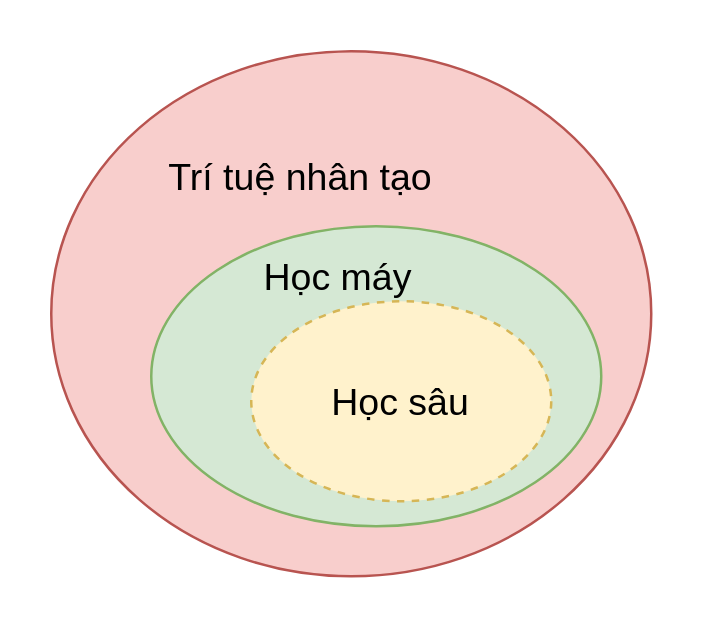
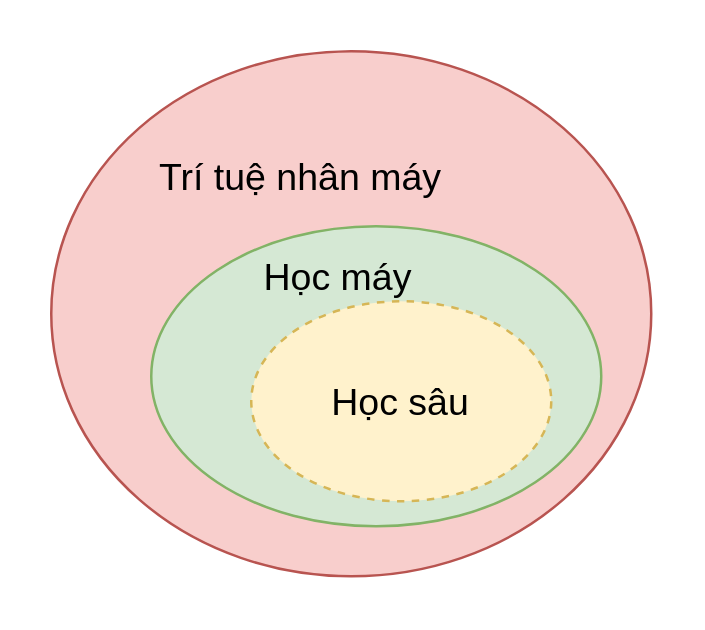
node "Trí tuệ nhân tạo": label "Trí tuệ nhân tạo" -> "Trí tuệ nhân máy"
